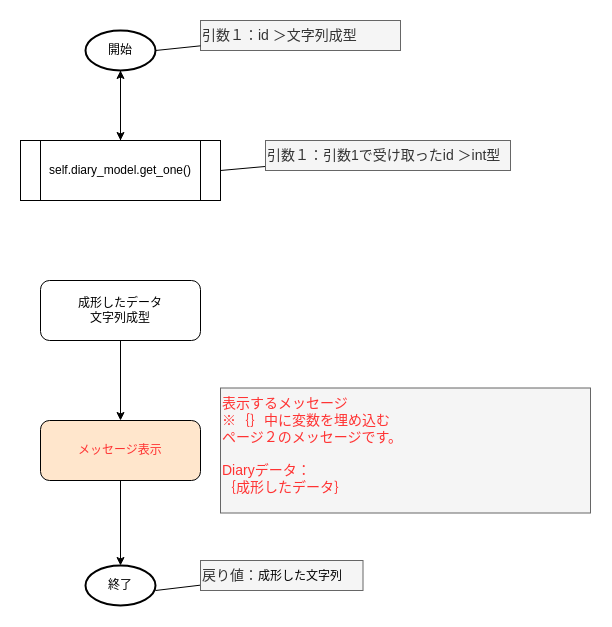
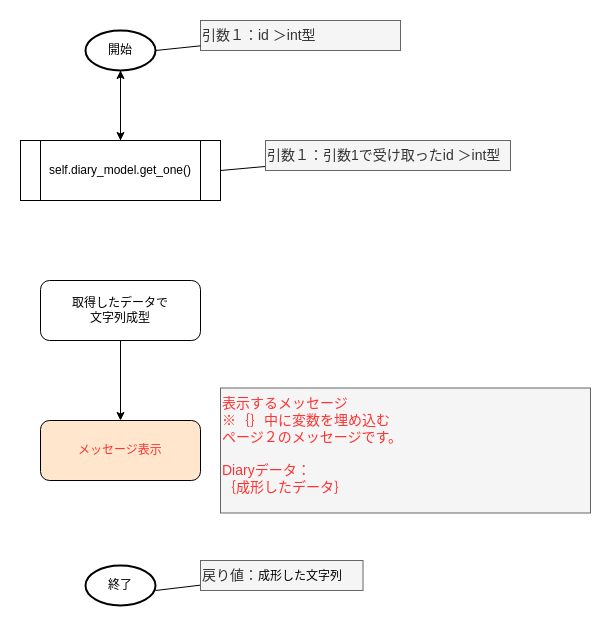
node "引数１：id ＞文字列成型": label "引数１：id ＞文字列成型" -> "引数１：id ＞int型"
node "成形したデータ 文字列成型": label "成形したデータ 文字列成型" -> "取得したデータで 文字列成型"
edge "メッセージ表示" -> "終了": removed
